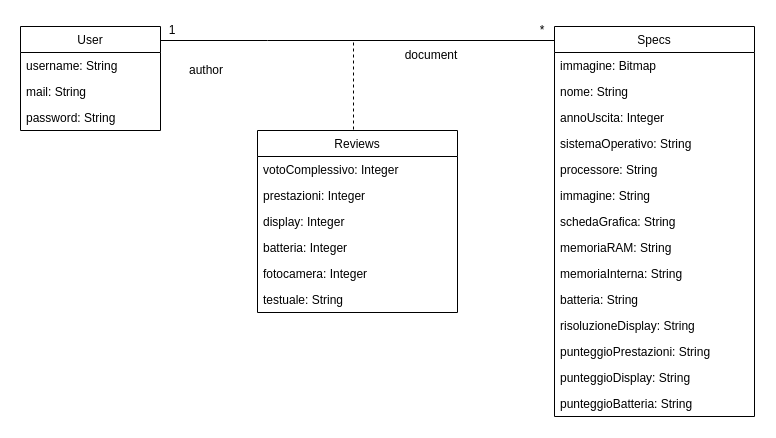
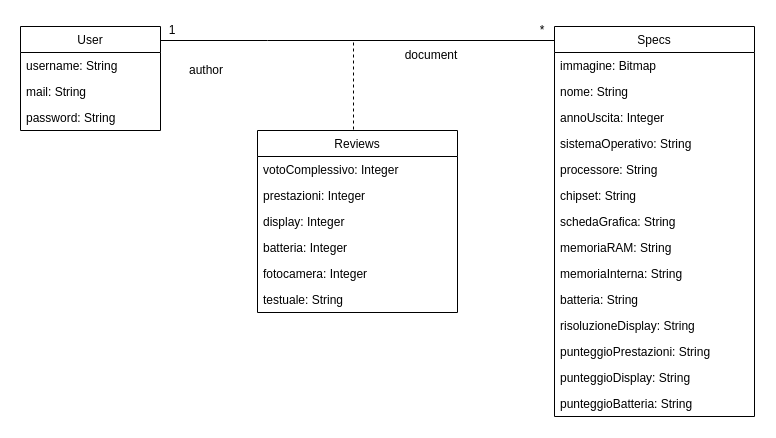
node "immagine: String": label "immagine: String" -> "chipset: String"
